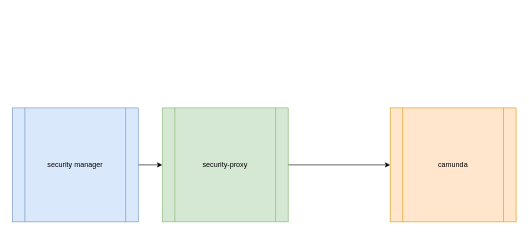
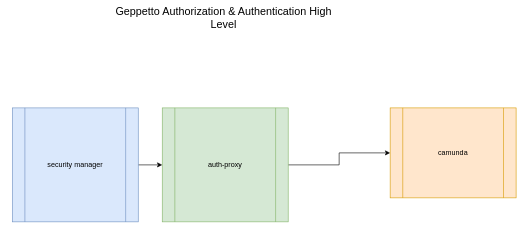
node "Geppetto Authorization & Authentication High Level": added
node "security-proxy": label "security-proxy" -> "auth-proxy"
node "camunda": size 126x114 -> 126x90
